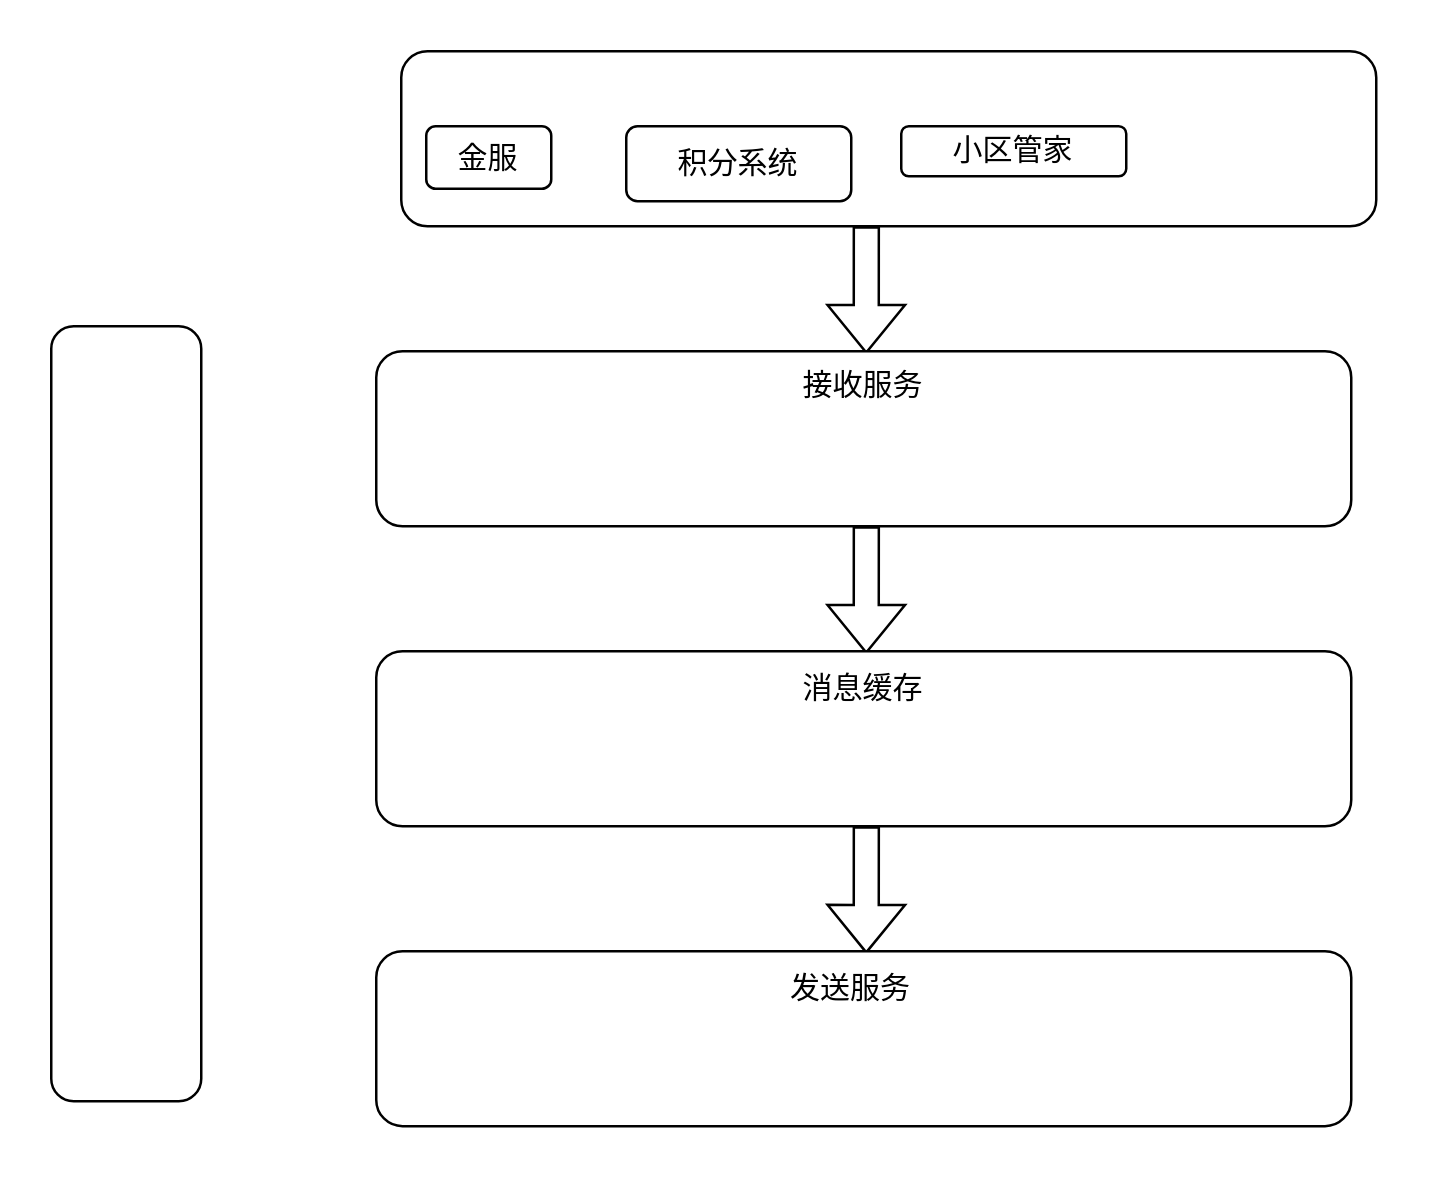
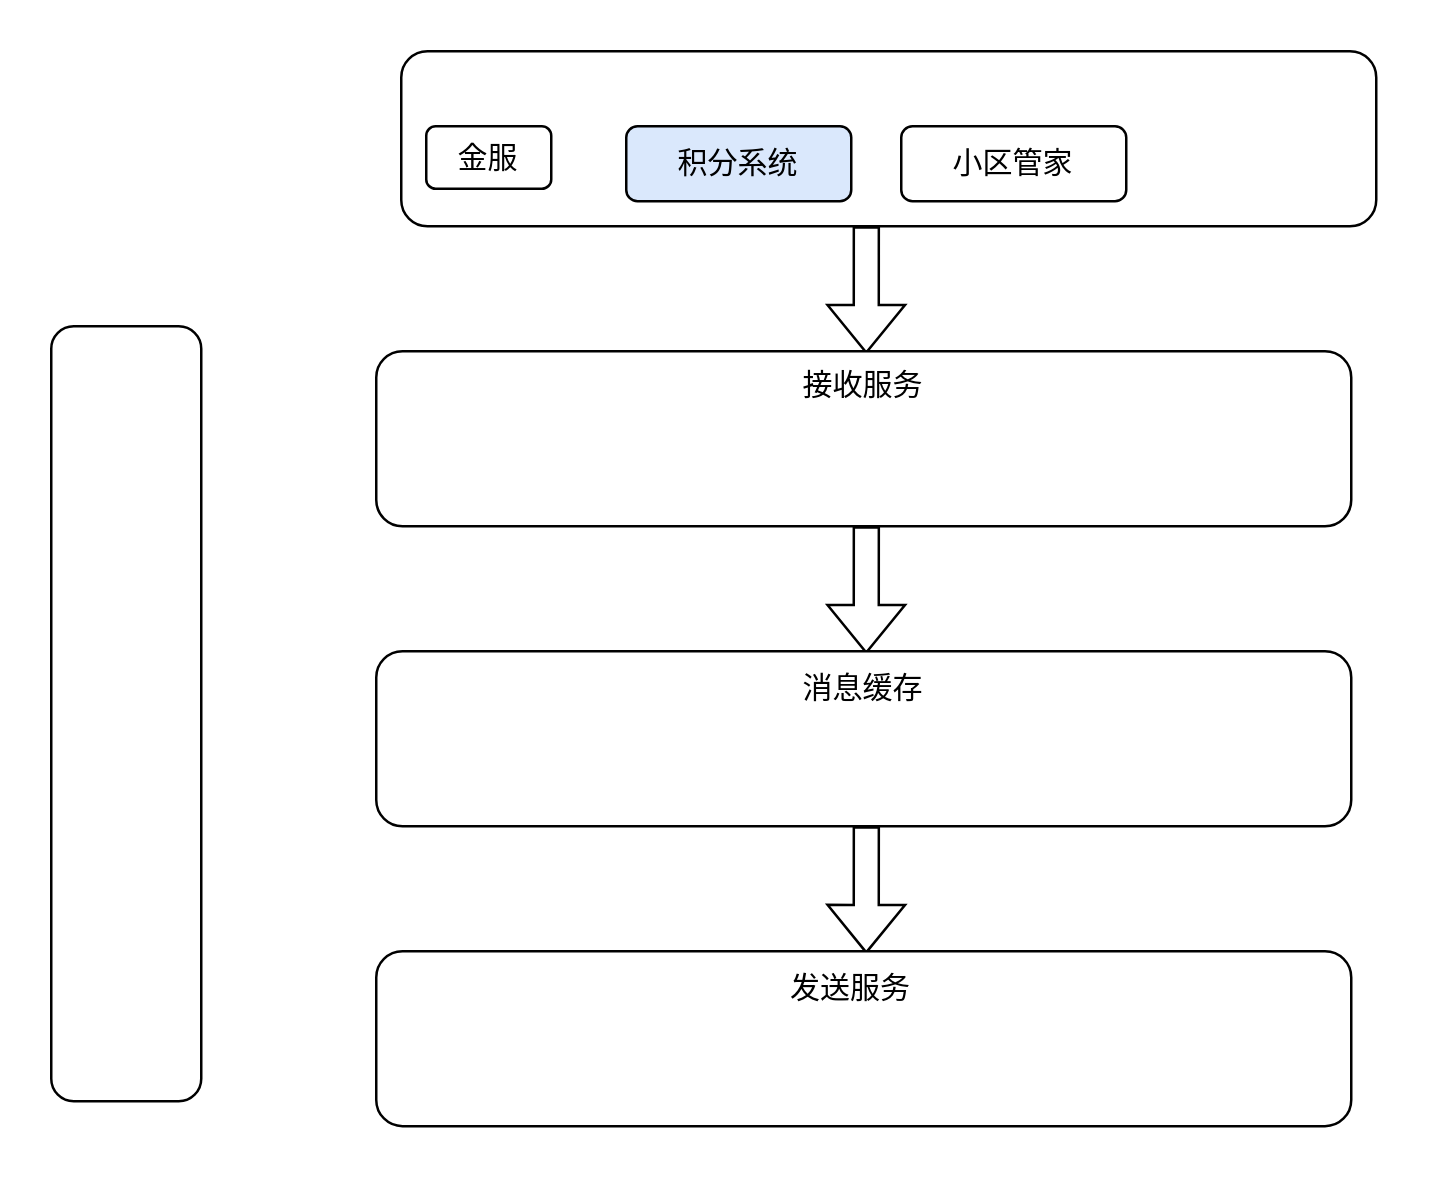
node "小区管家": size 225x50 -> 225x75
node "积分系统": fillcolor #ffffff -> #dae8fc
